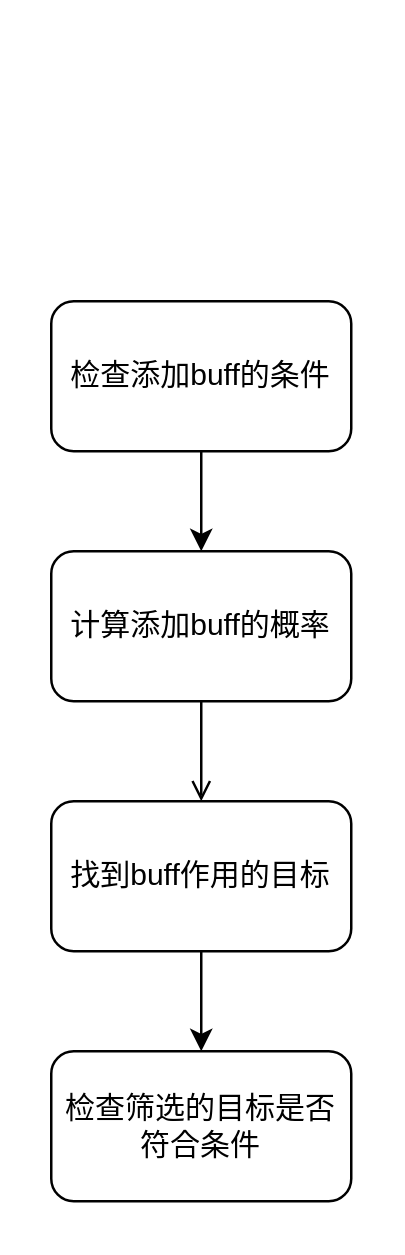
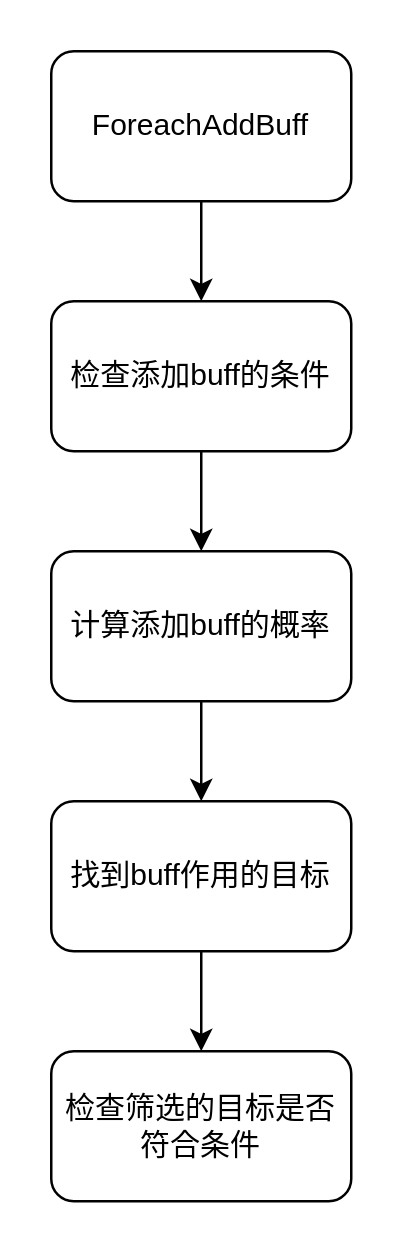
node "ForeachAddBuff": added
edge "ForeachAddBuff" -> "检查添加buff的条件": added
edge "计算添加buff的概率" -> "找到buff作用的目标": arrowhead open -> classic
